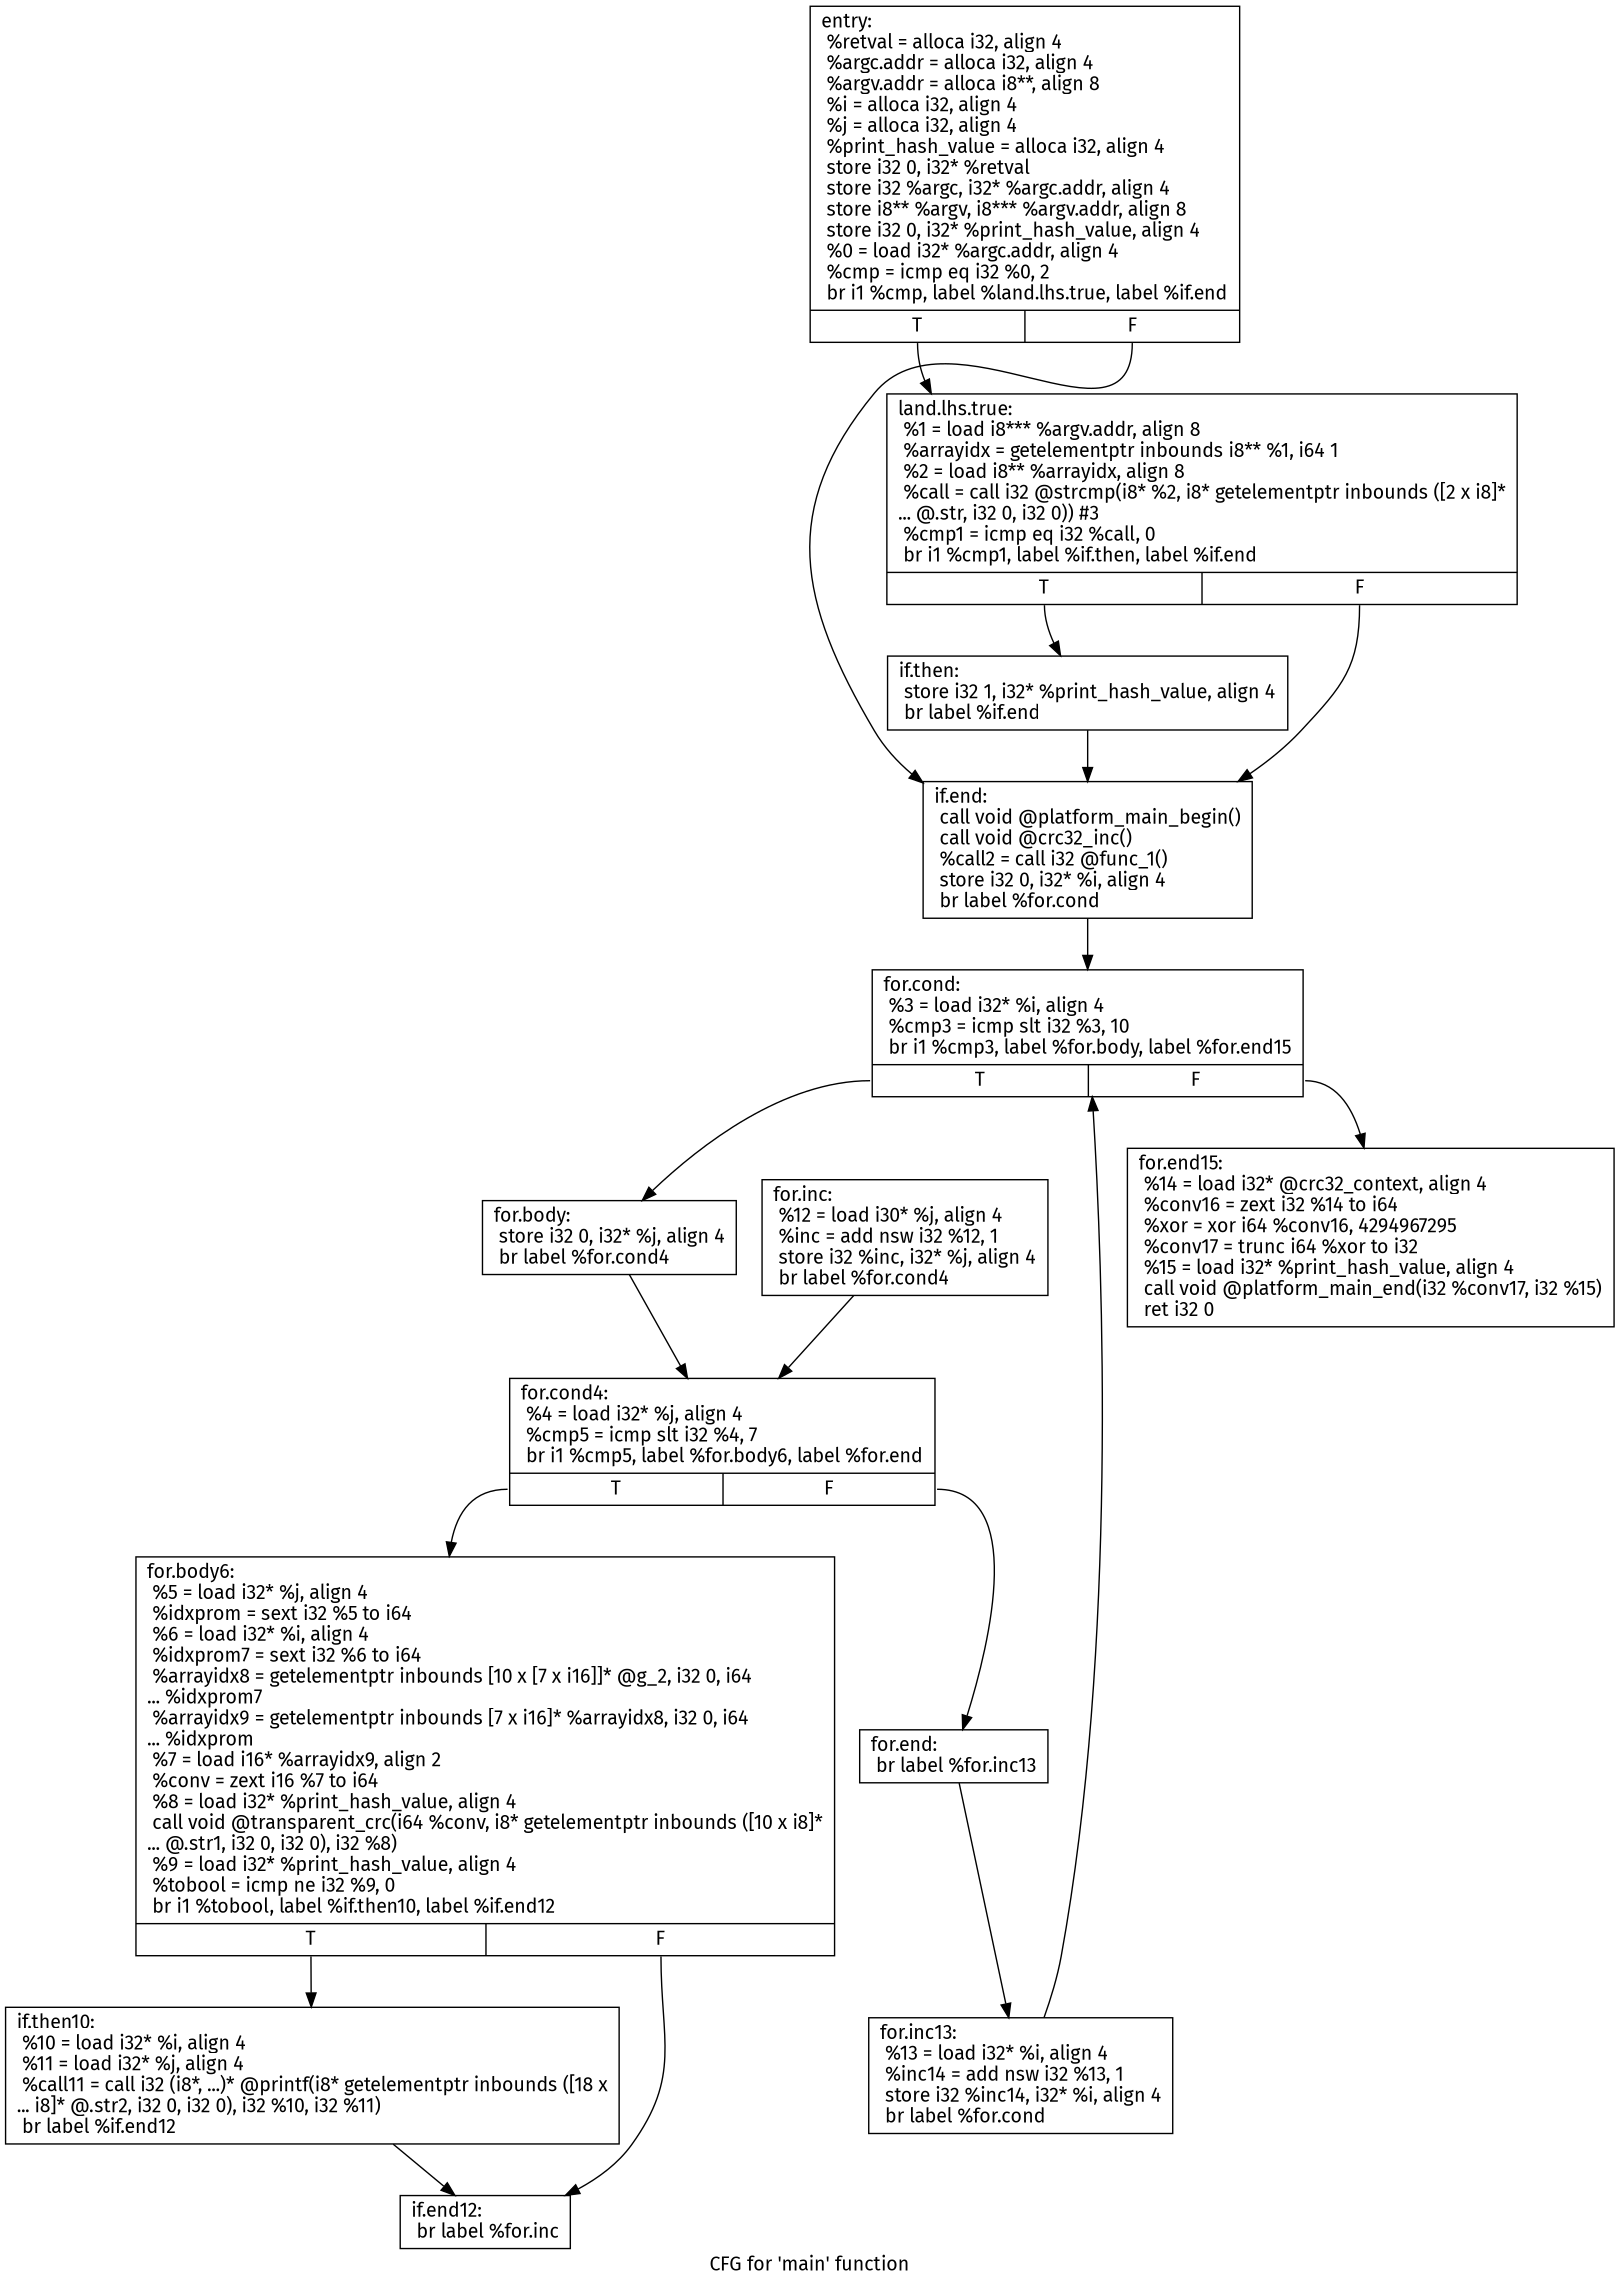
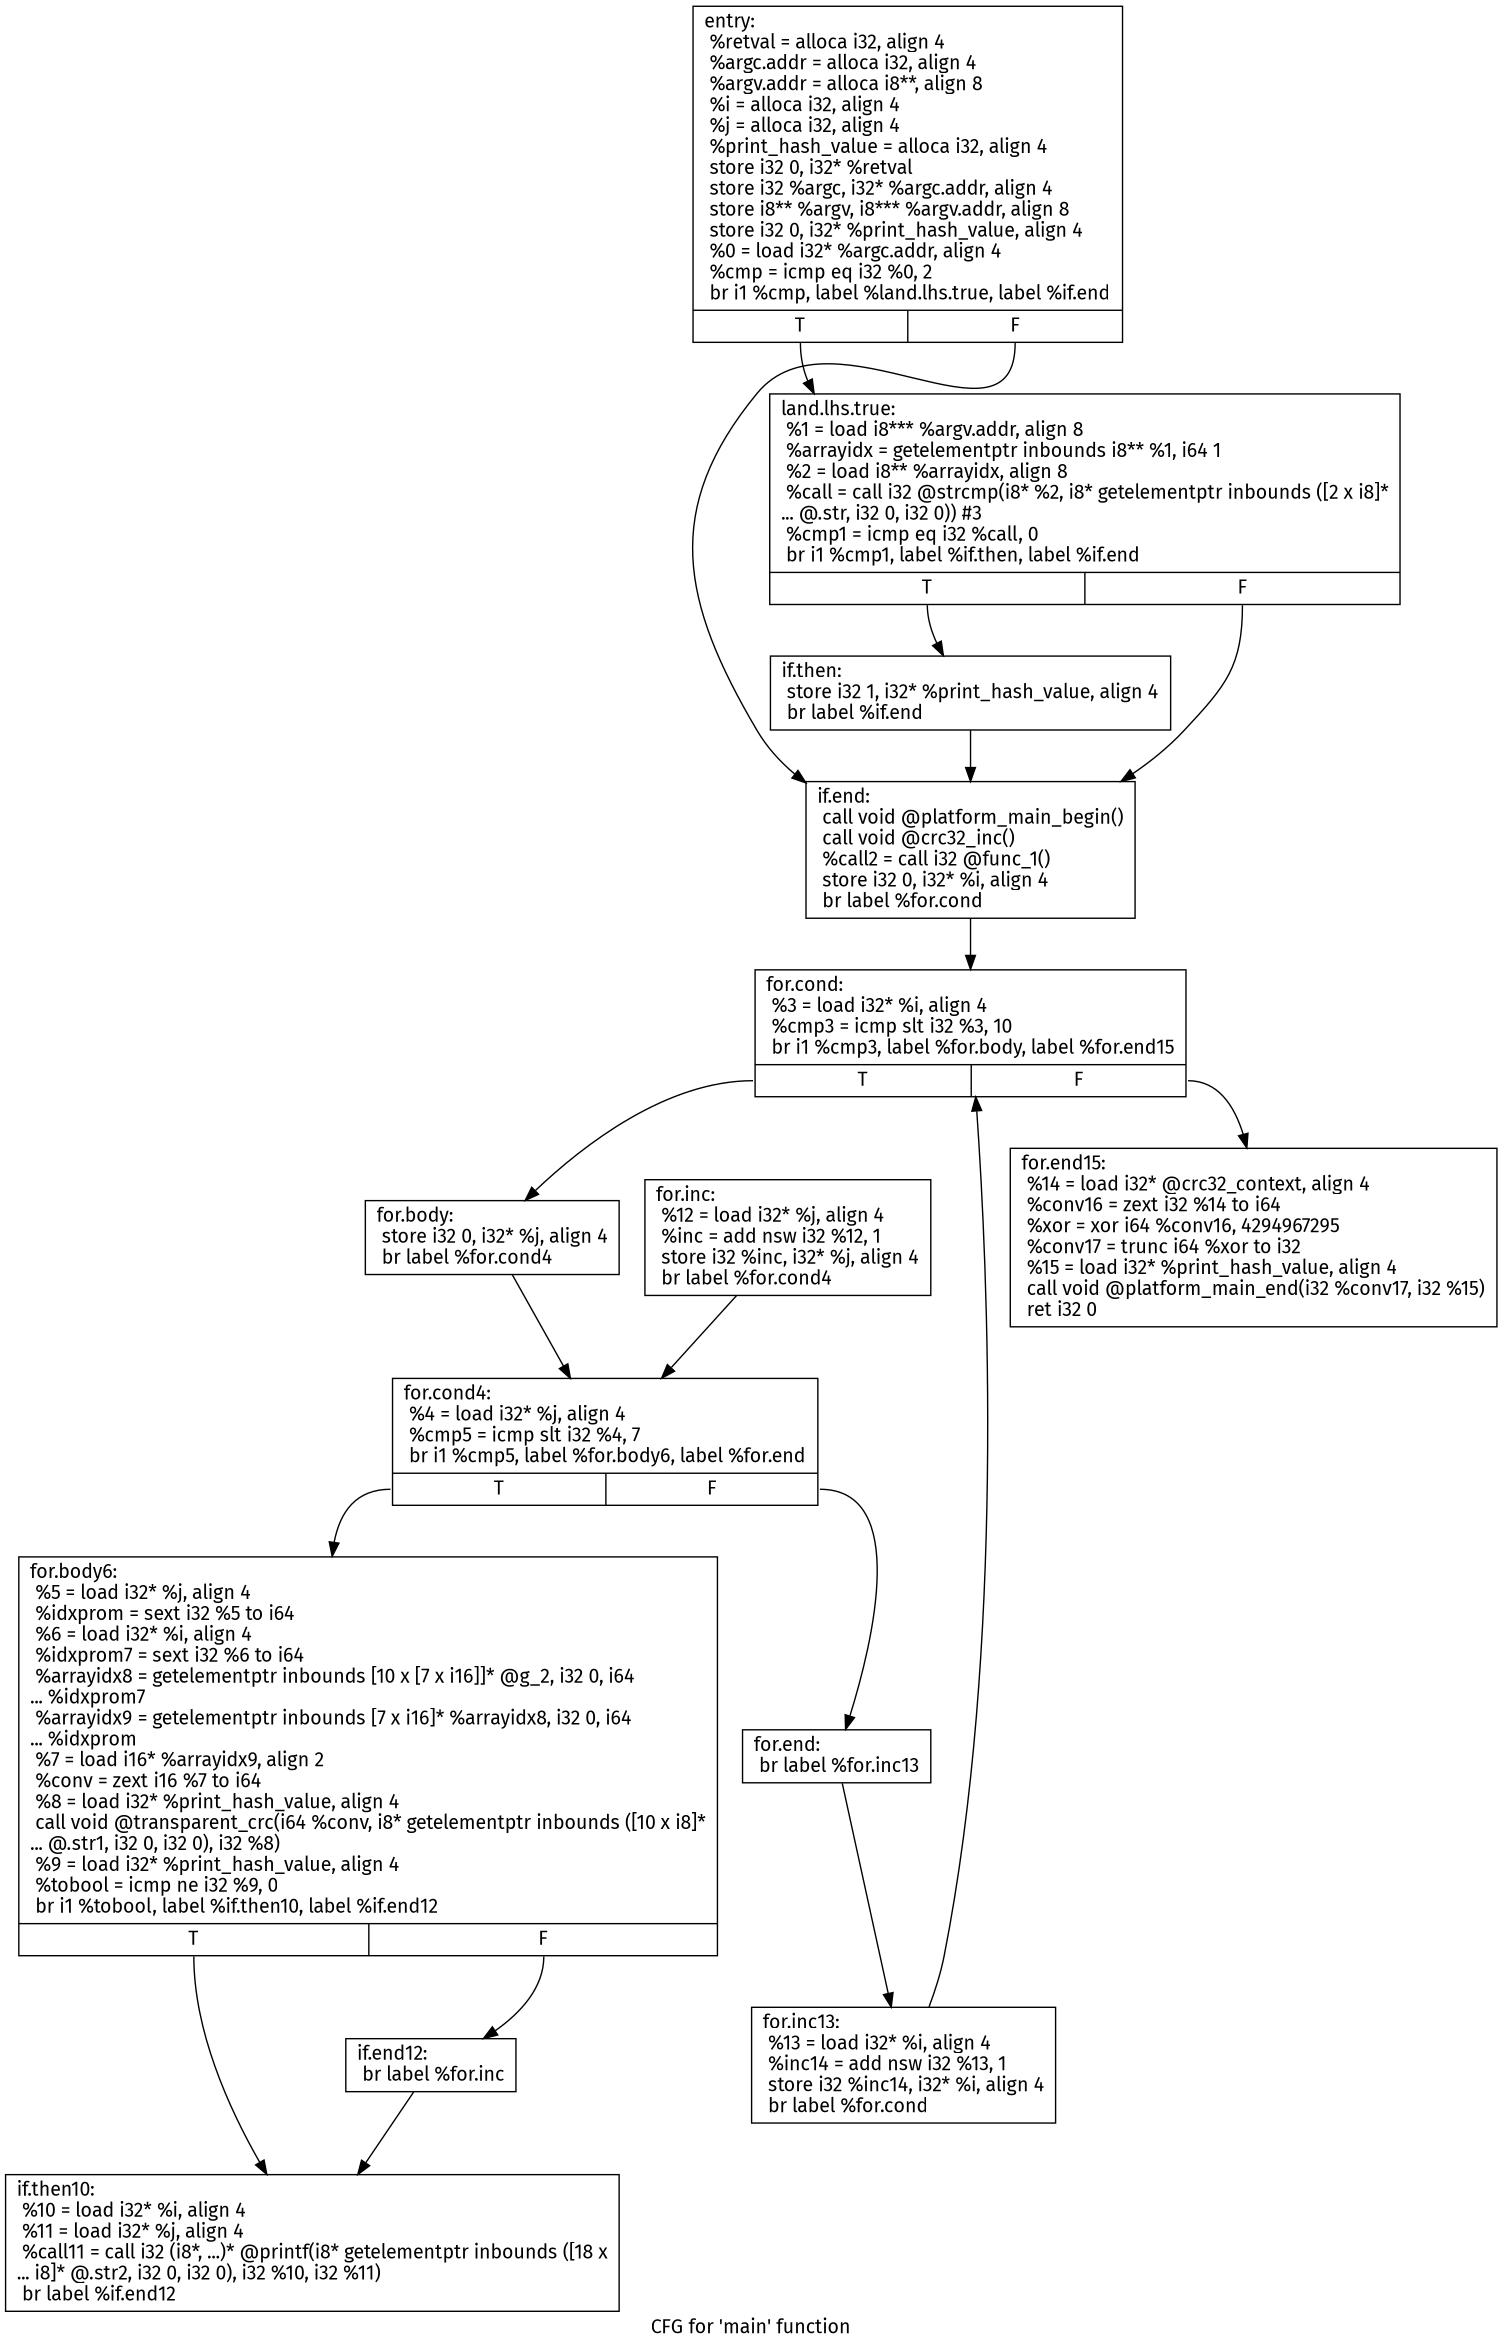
node "for.inc:": text "%12 = load i30* %j, align 4" -> "%12 = load i32* %j, align 4"
edge "if.then10:" -> "if.end12:": reversed
